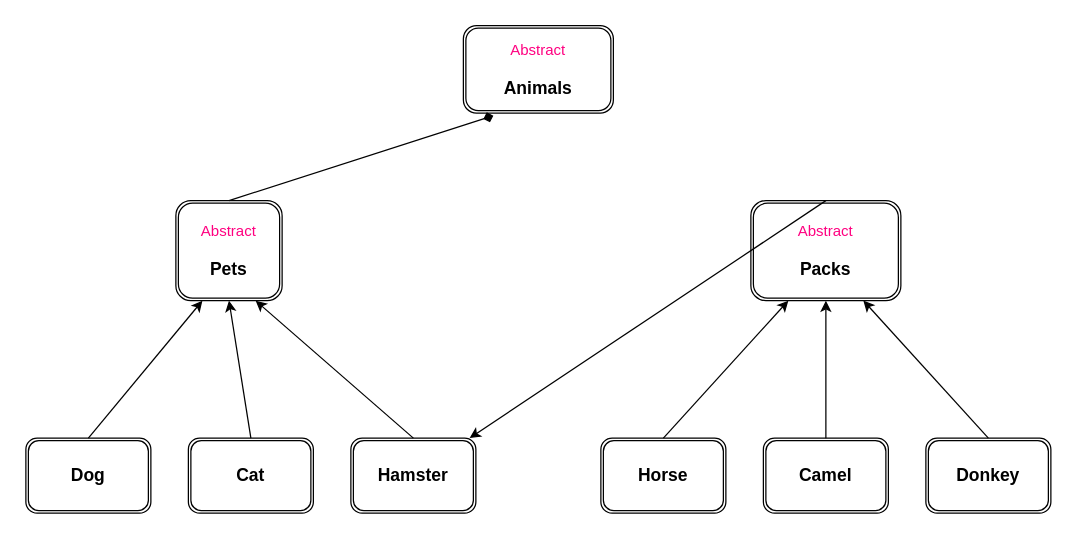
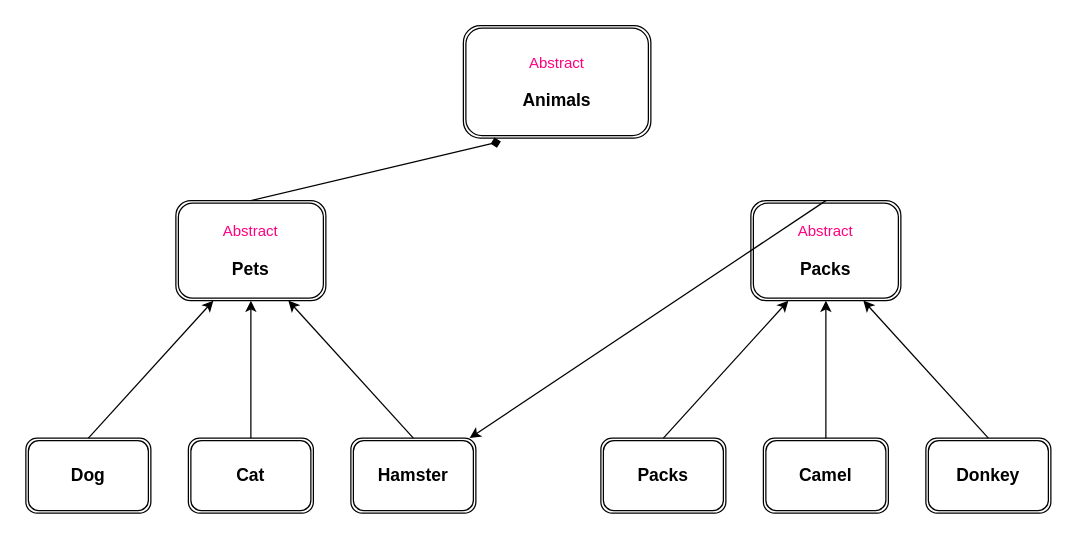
node "Abstract Animals": size 150x88 -> 188x113
node "Abstract Pets": size 106x100 -> 150x100
node "Horse": label "Horse" -> "Packs"
